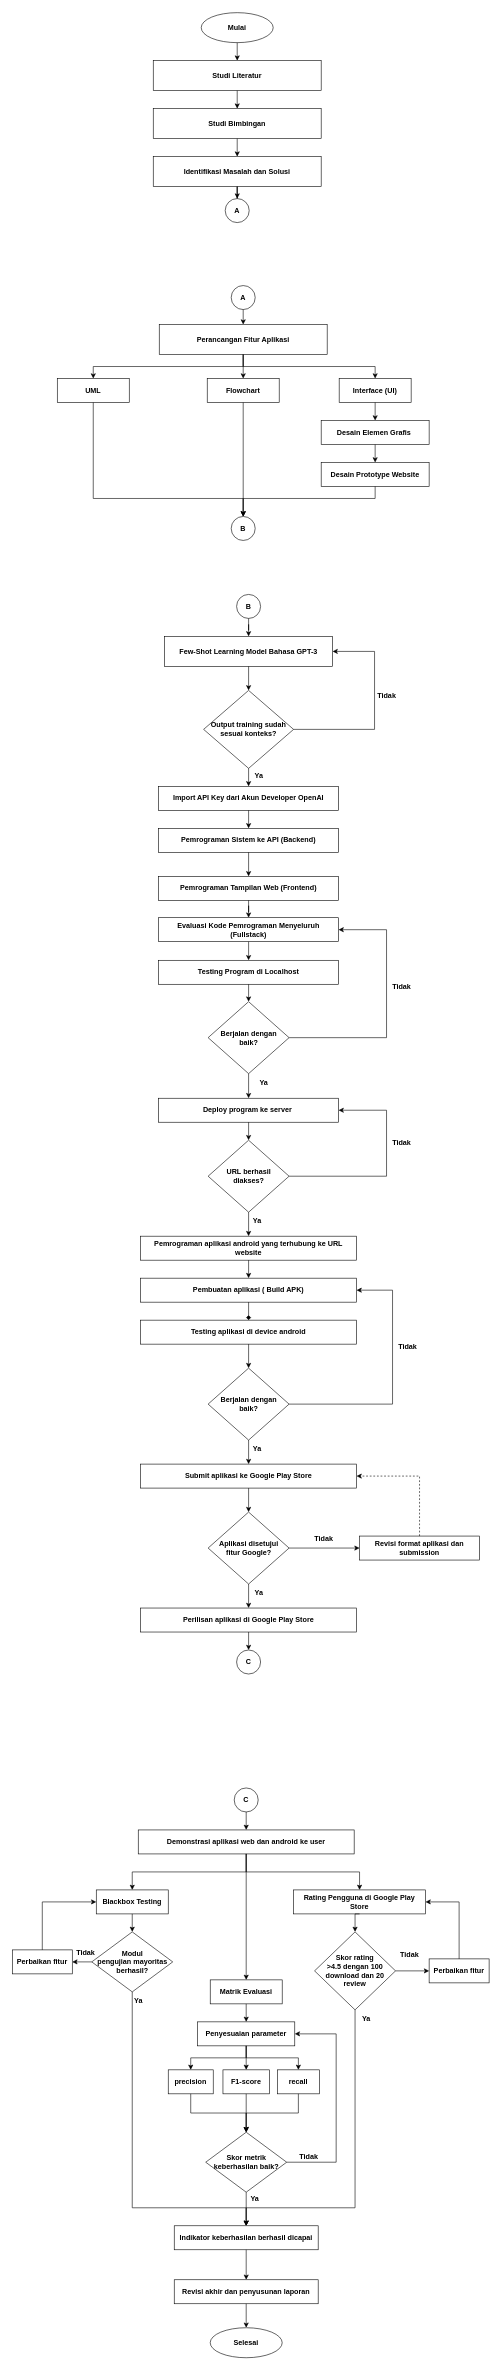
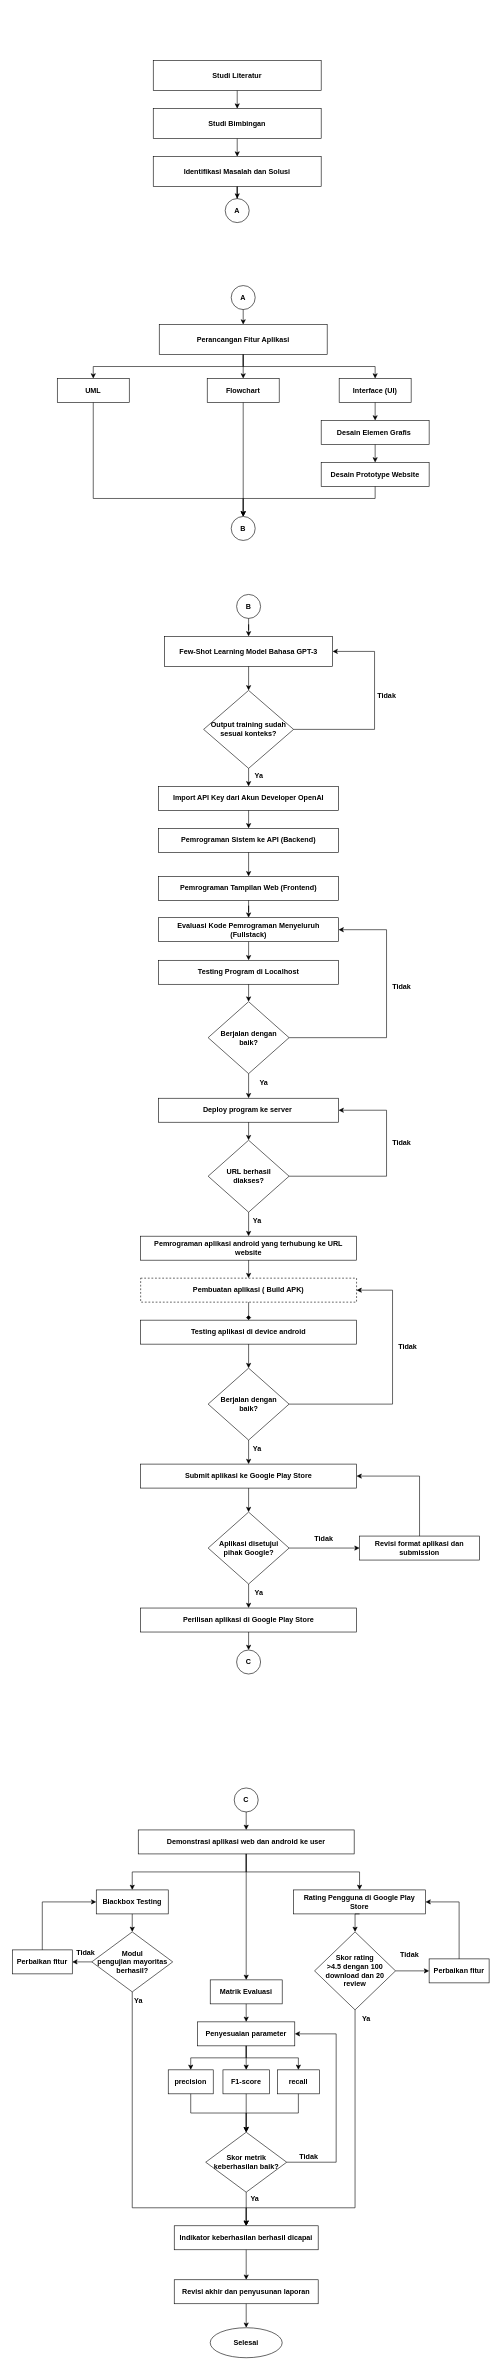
node "Mulai": removed
edge "Mulai" -> "Studi Literatur": removed
node "Pembuatan aplikasi ( Build APK)": style solid -> dashed
edge "Revisi format aplikasi dan submission" -> "Submit aplikasi ke Google Play Store": style dashed -> solid
node "Aplikasi disetujui fitur Google?": label "Aplikasi disetujui fitur Google?" -> "Aplikasi disetujui pihak Google?"
